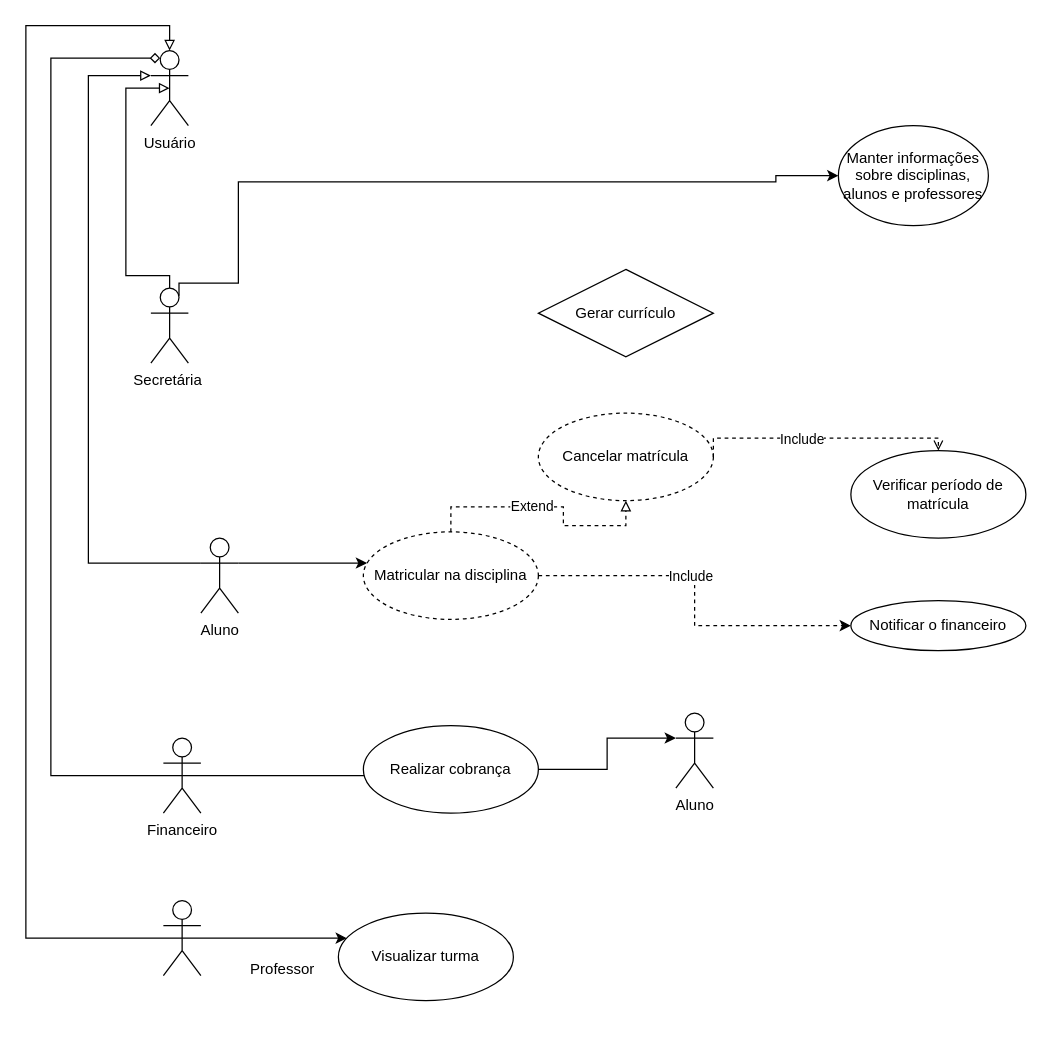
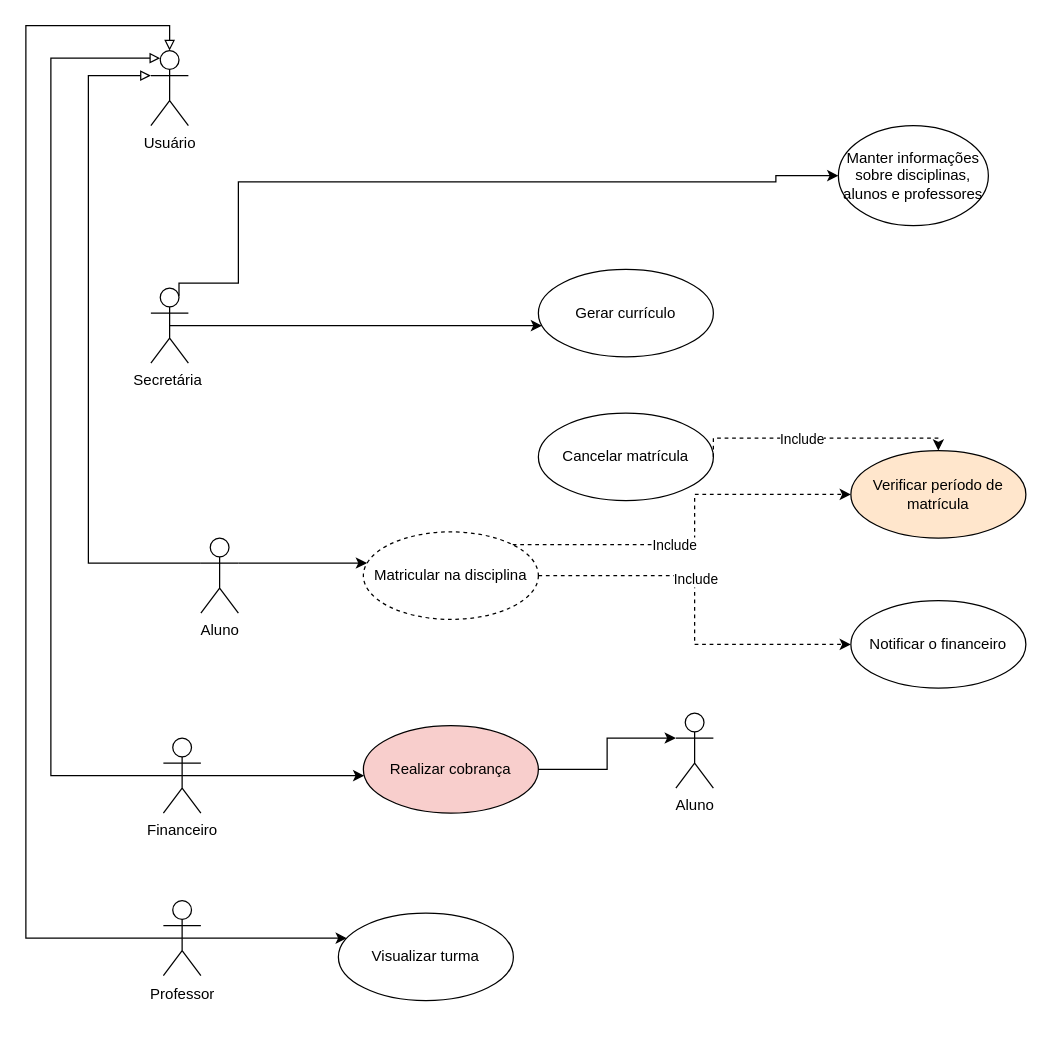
edge "Financeiro" -> "Usuário": arrowhead diamond -> block
edge "Secretária" -> "Usuário": removed
node "Gerar currículo": shape diamond -> ellipse
edge "Secretária" -> "Gerar currículo": added
edge "Cancelar matrícula" -> "Verificar período de matrícula": arrowhead open -> classic
node "Cancelar matrícula": style dashed -> solid
node "Verificar período de matrícula": fillcolor #ffffff -> #ffe6cc
edge "Matricular na disciplina" -> "Cancelar matrícula": removed, label "Extend"
edge "Matricular na disciplina" -> "Verificar período de matrícula": added, label "Include"
node "Notificar o financeiro": size 175x50 -> 175x88
node "Realizar cobrança": fillcolor #ffffff -> #f8cecc
edge "Realizar cobrança" -- "Financeiro": arrowhead none -> classic
node "Professor": moved (282, 969) -> (182, 994)
